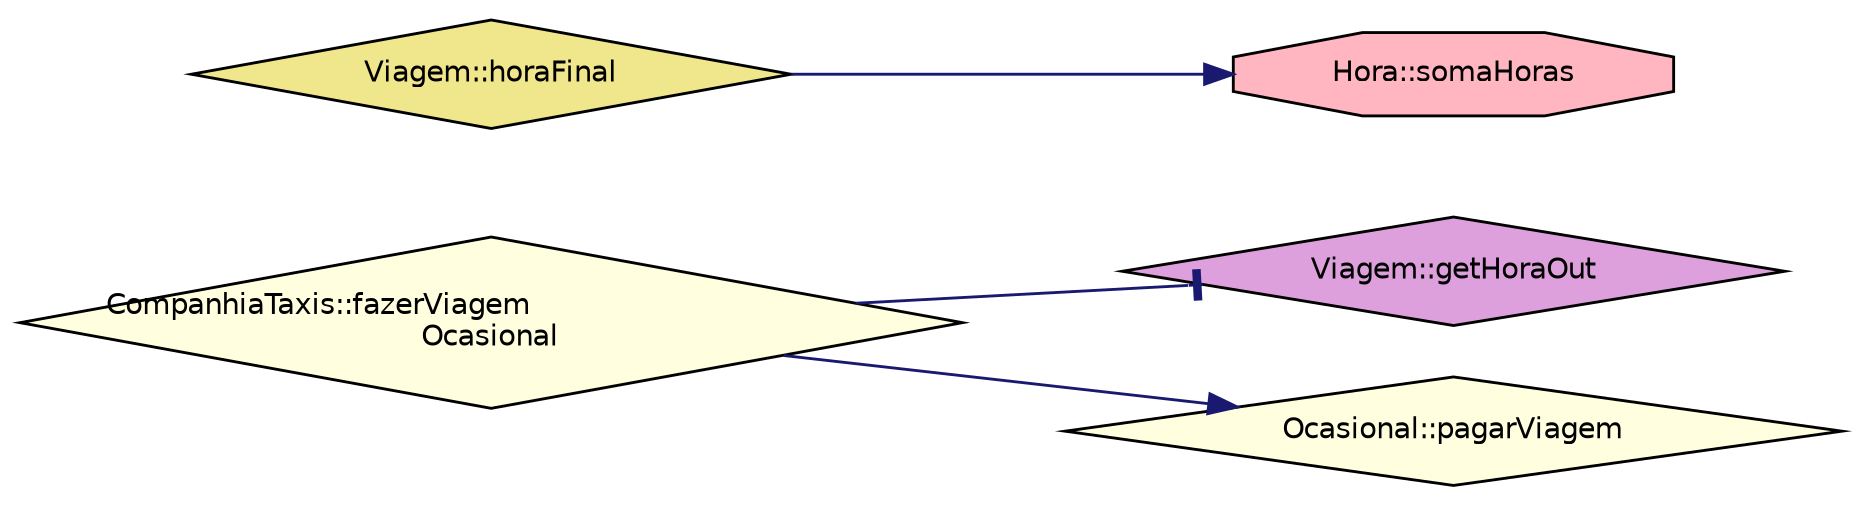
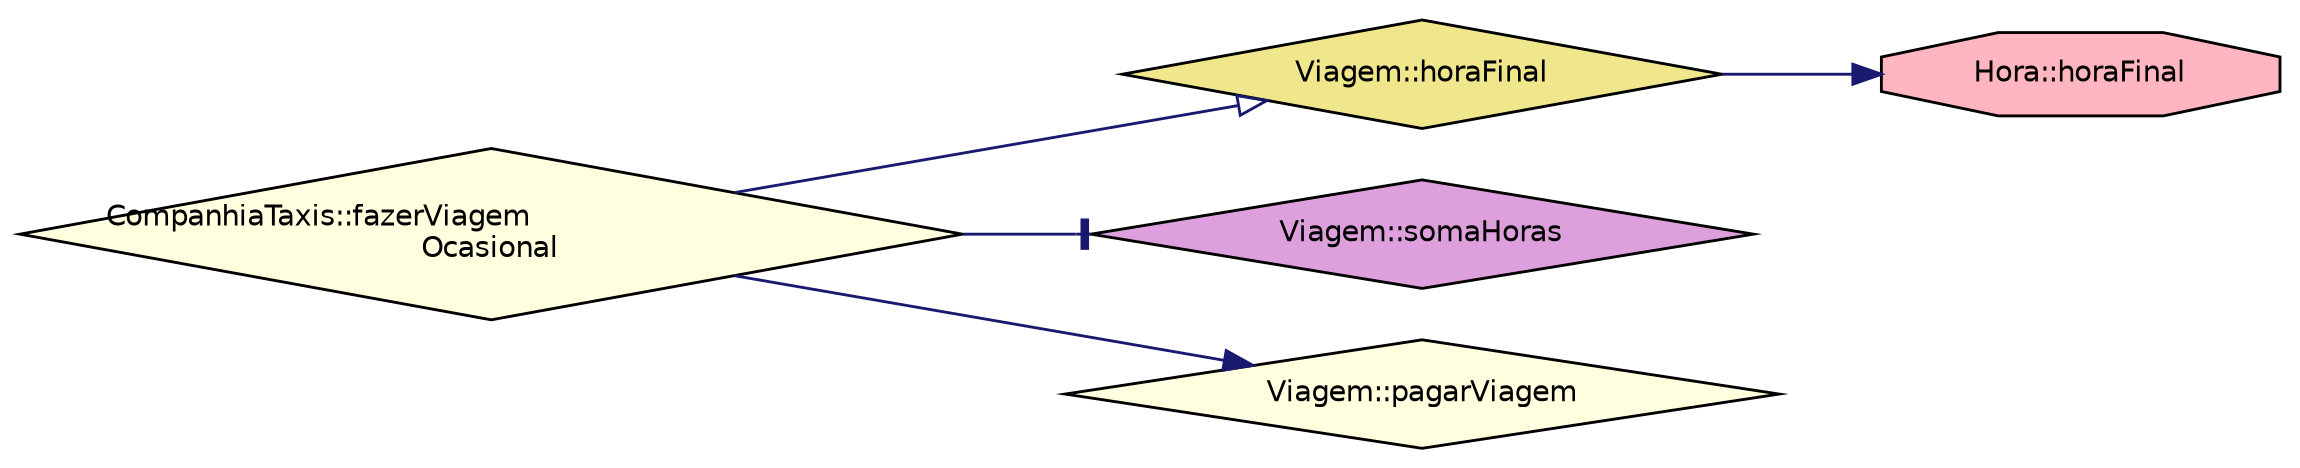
node "Hora::somaHoras": label "Hora::somaHoras" -> "Hora::horaFinal"
edge "CompanhiaTaxis::fazerViagem Ocasional" -> "Viagem::horaFinal": added
node "Viagem::getHoraOut": label "Viagem::getHoraOut" -> "Viagem::somaHoras"
node "Ocasional::pagarViagem": label "Ocasional::pagarViagem" -> "Viagem::pagarViagem"
